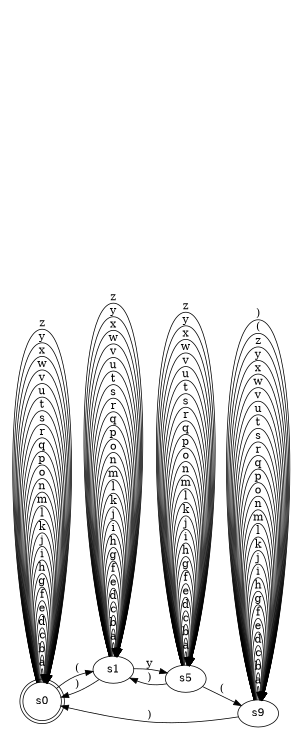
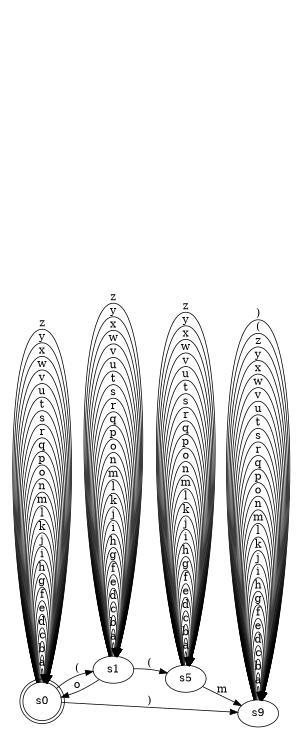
edge "s1" -> "s5": label "y" -> "("
edge "s1" -> "s0": label ")" -> "o"
edge "s5" -> "s1": removed, label ")"
edge "s5" -> "s9": label "(" -> "m"
edge "s9" -> "s0": reversed
